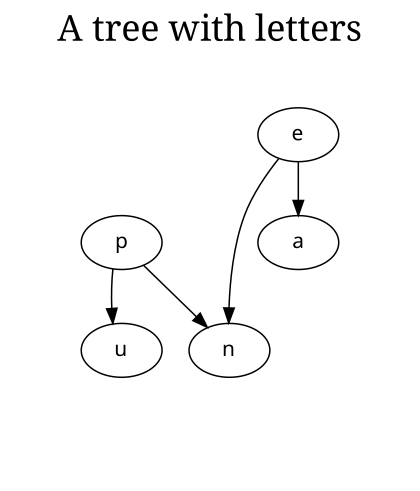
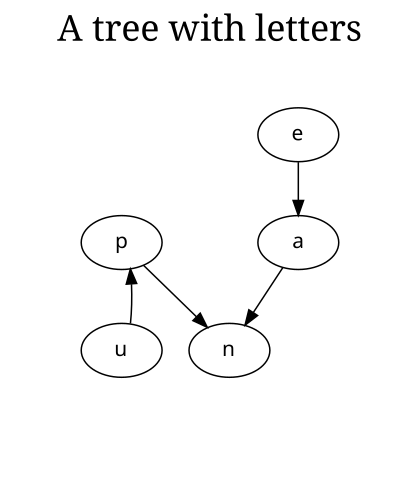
edge "e" -> "n": now "a" -> "n"
edge "p" -> "u": reversed
